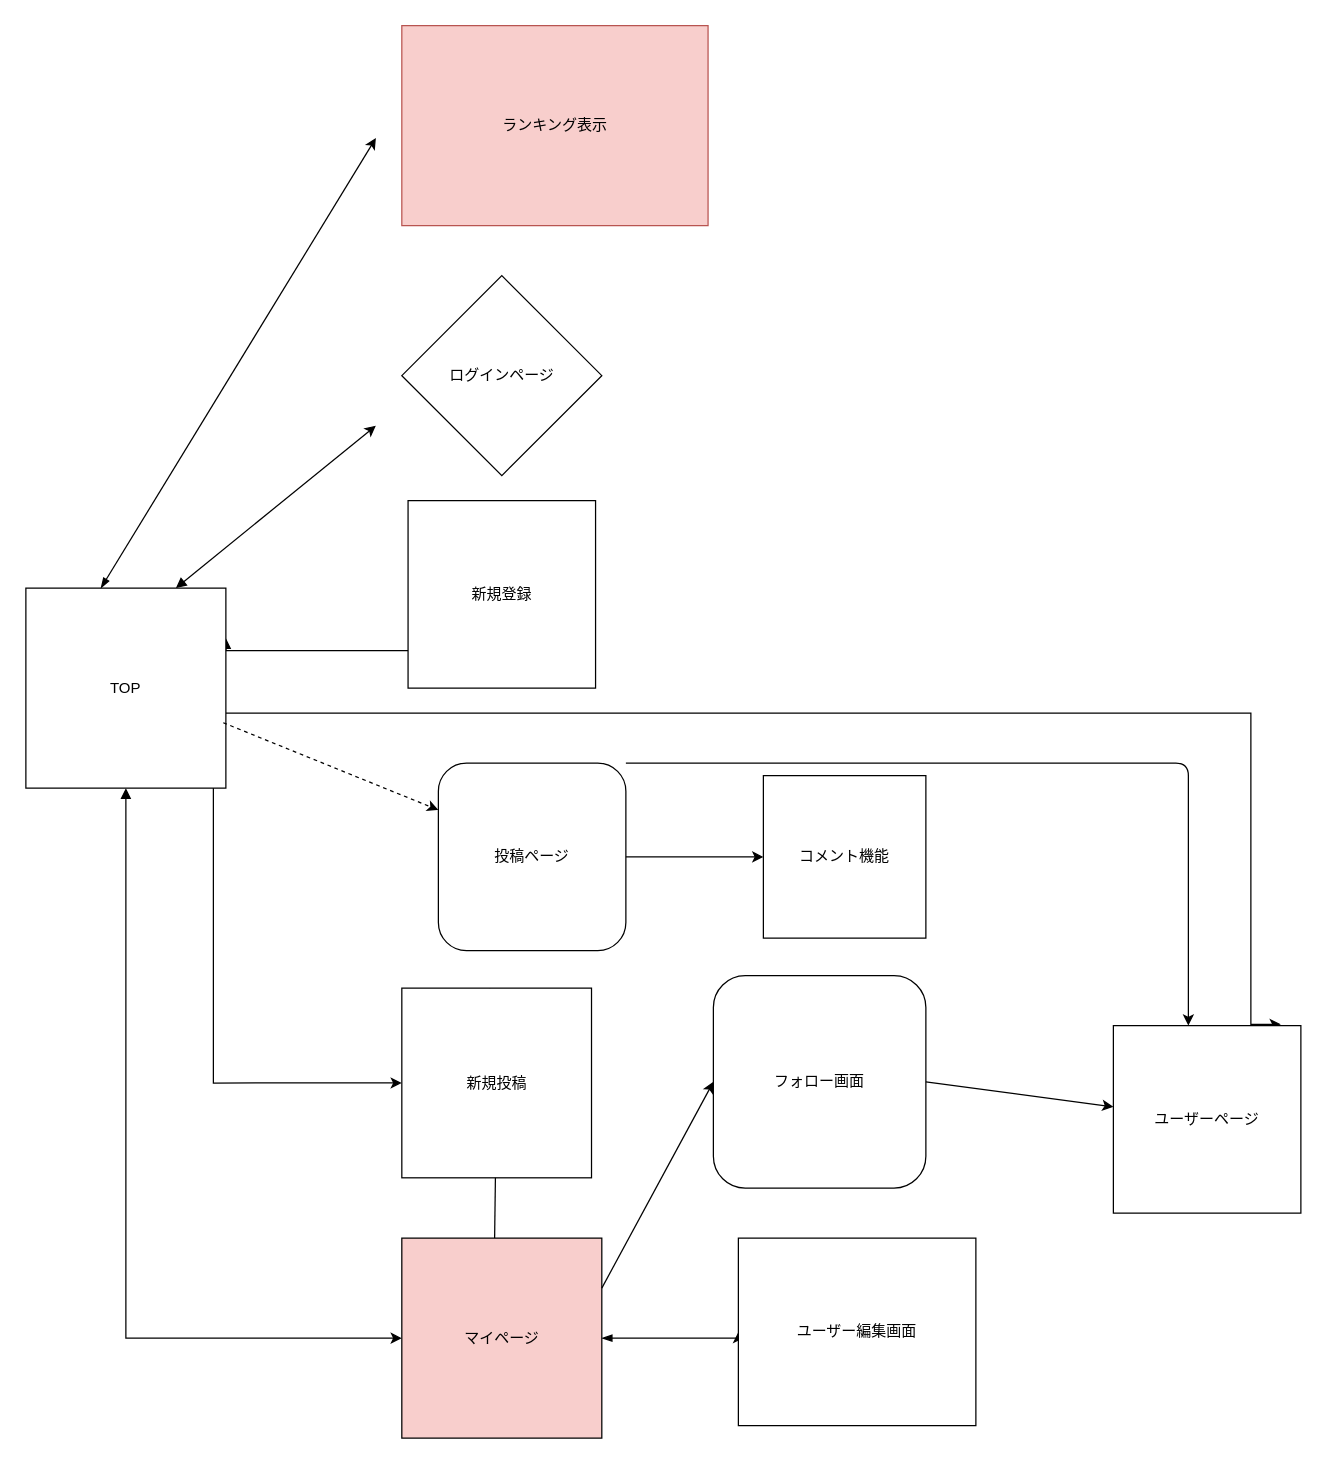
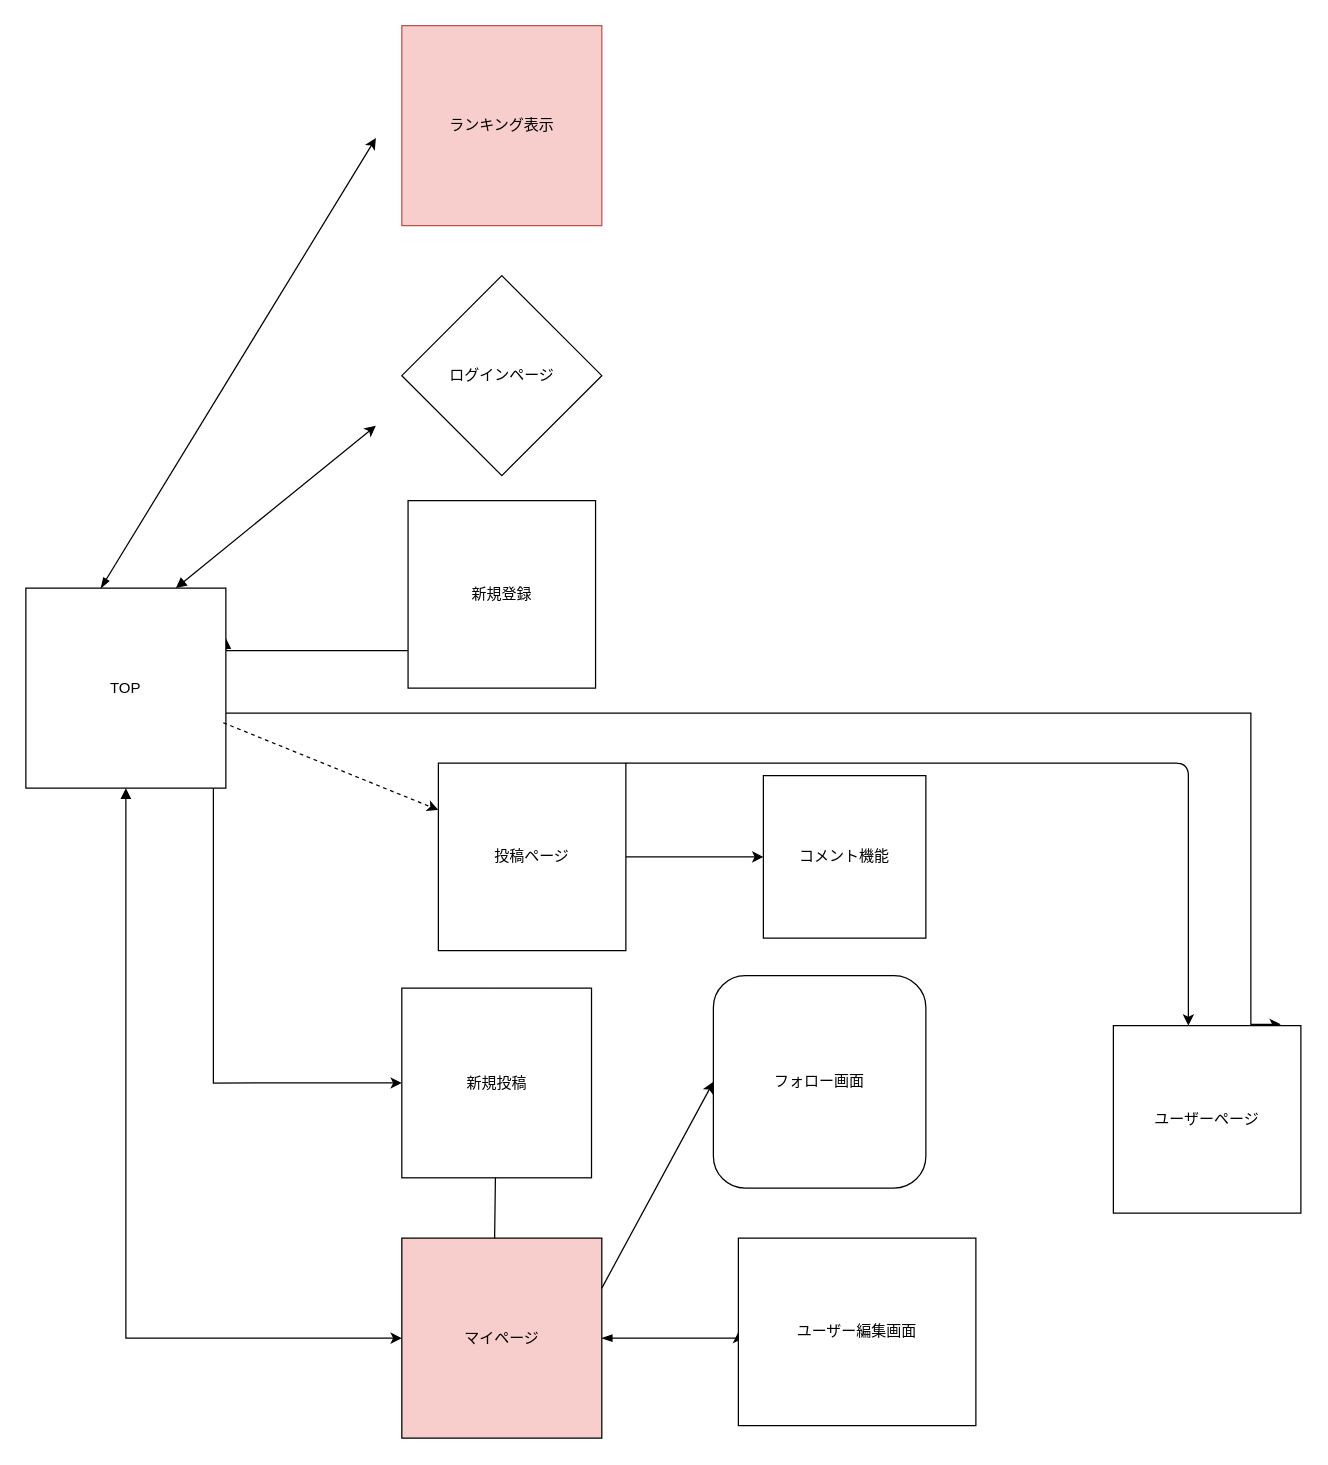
node "ランキング表示": size 306x200 -> 200x200
node "投稿ページ": shape rounded rectangle -> rectangle
edge "フォロー画面" -> "ユーザーページ": removed
